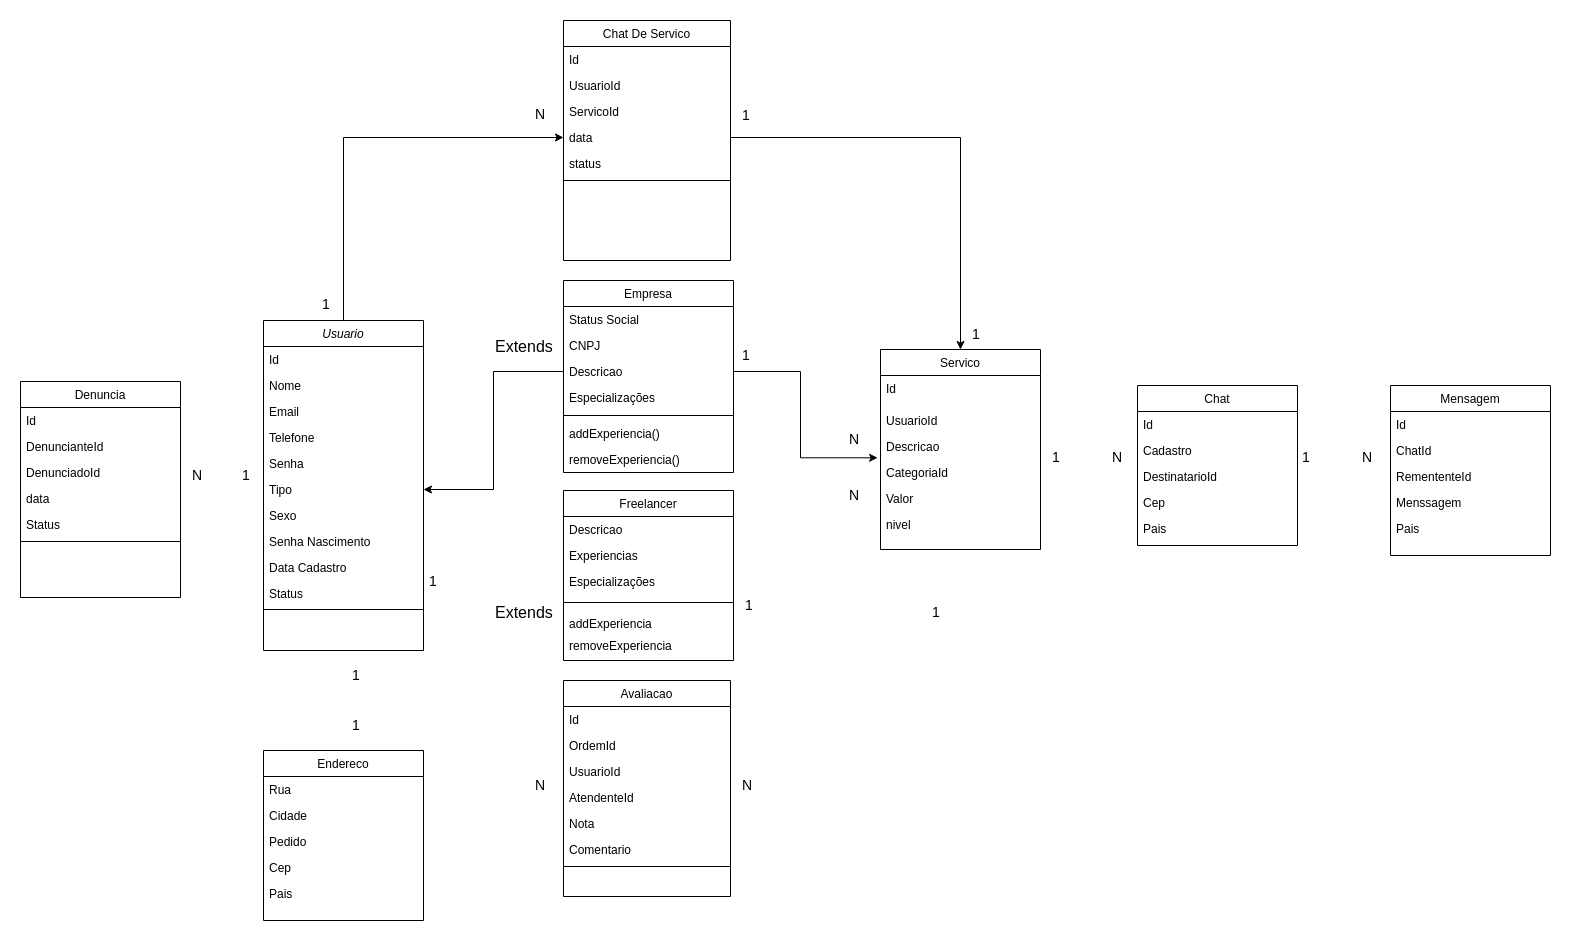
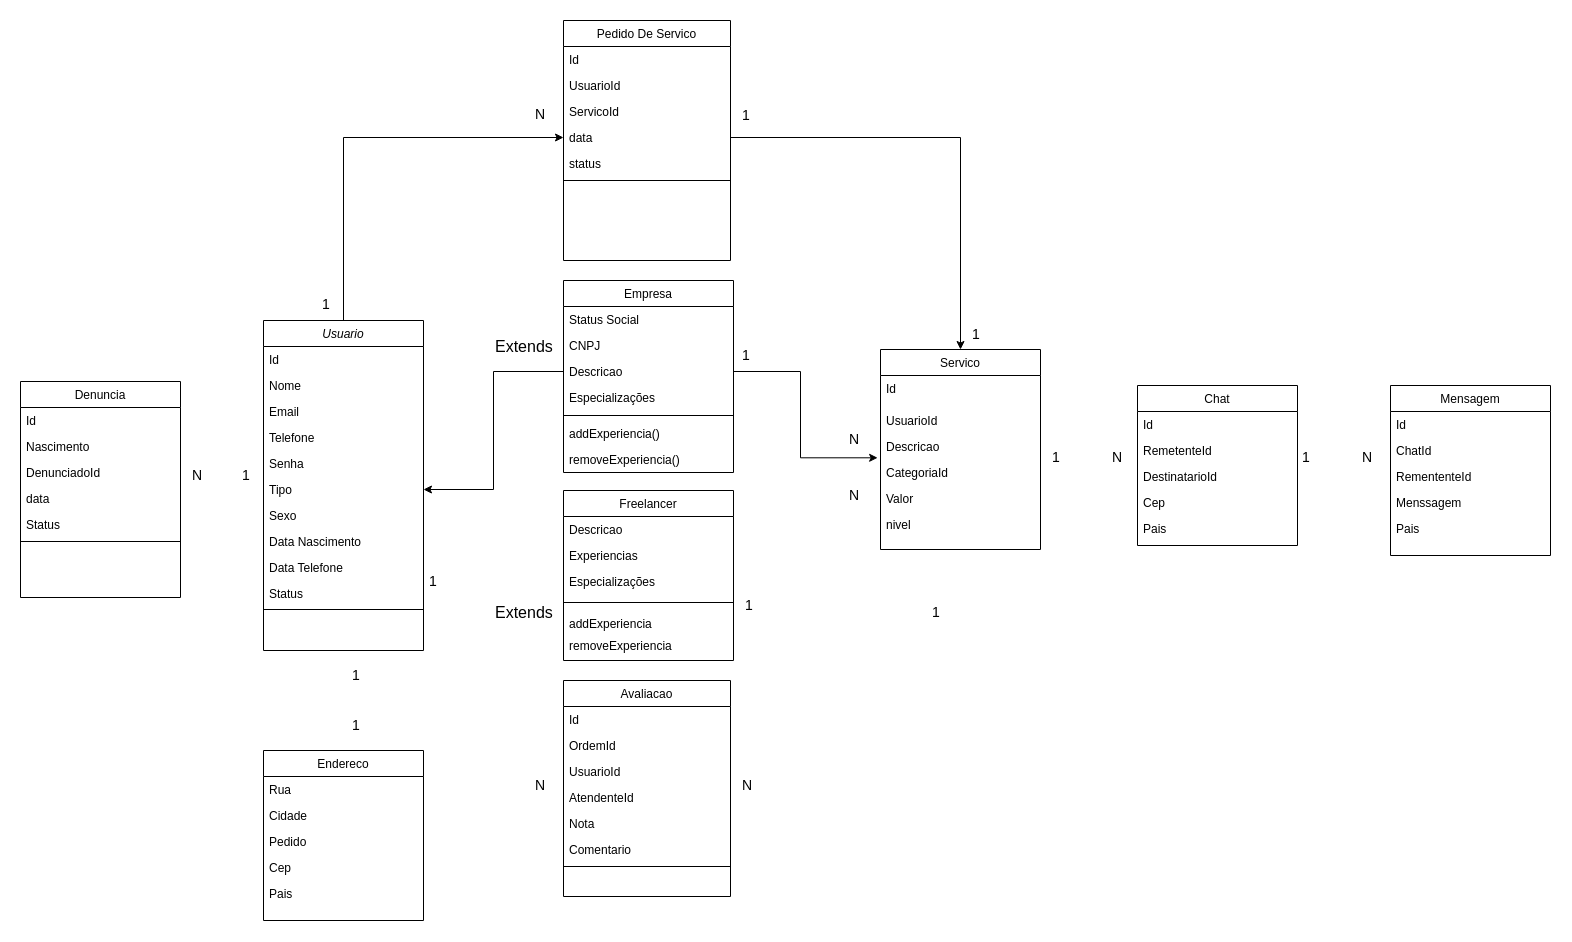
node "Chat De Servico": label "Chat De Servico" -> "Pedido De Servico"
node "DenuncianteId": label "DenuncianteId" -> "Nascimento"
node "Cadastro": label "Cadastro" -> "RemetenteId"
node "Senha Nascimento": label "Senha Nascimento" -> "Data Nascimento"
node "Data Cadastro": label "Data Cadastro" -> "Data Telefone"
